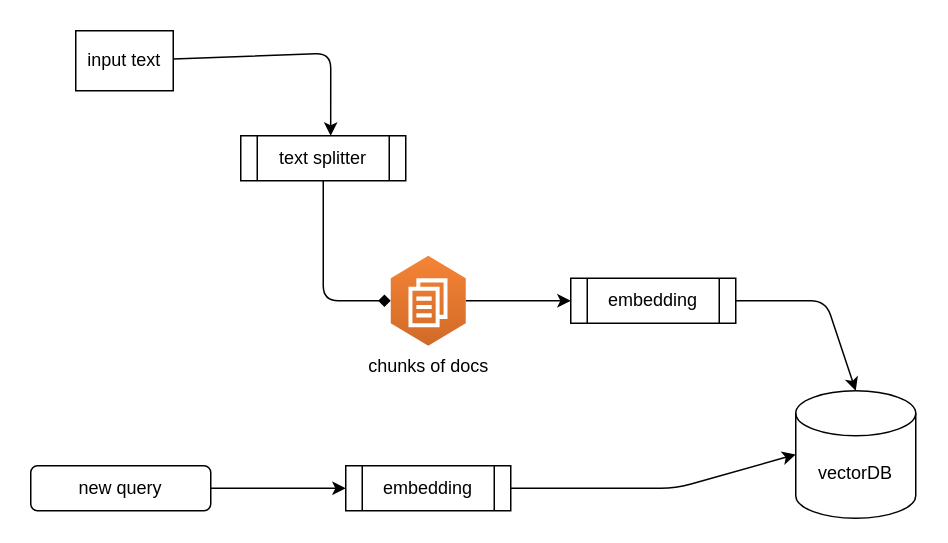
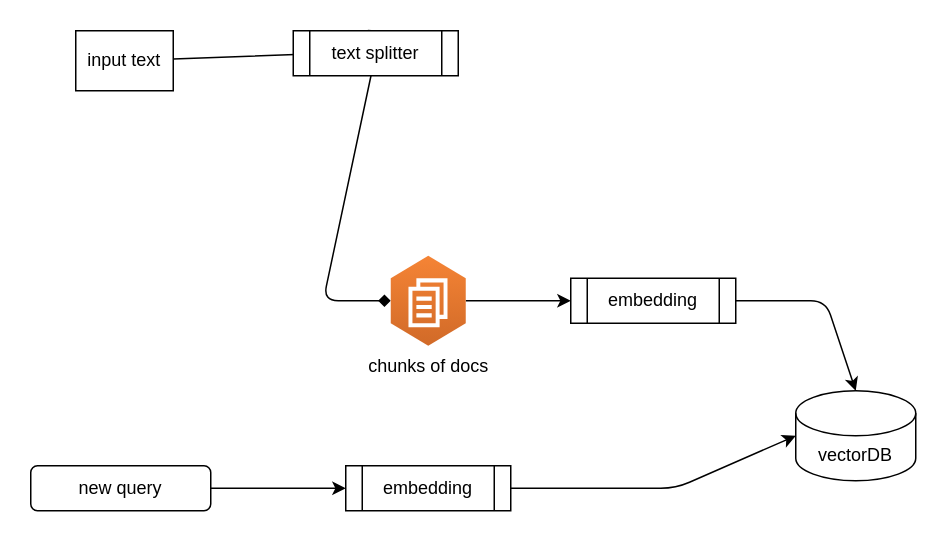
node "text splitter": moved (323, 158) -> (376, 53)
node "vectorDB": size 120x128 -> 120x90
